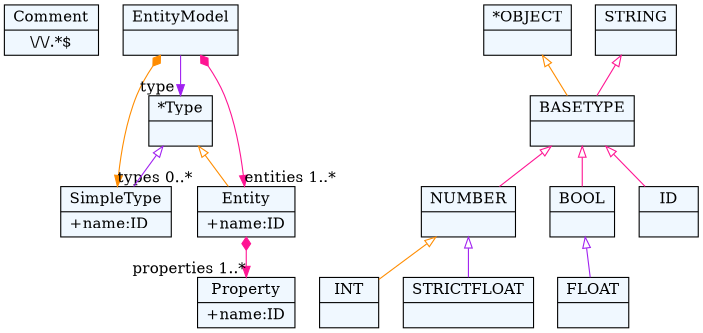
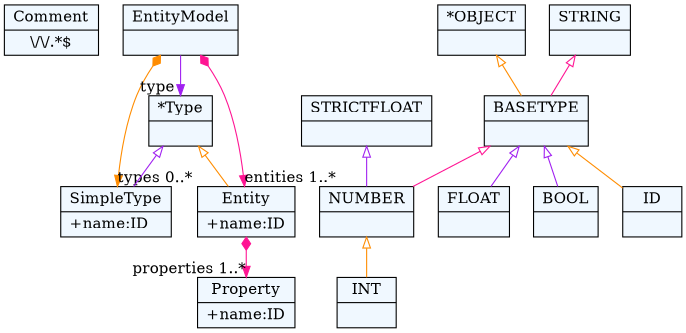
edge "ID" -> "BASETYPE": color deeppink -> darkorange
edge "BOOL" -> "BASETYPE": color deeppink -> purple
edge "STRICTFLOAT" -> "NUMBER": reversed
edge "FLOAT" -> "BOOL": now "FLOAT" -> "BASETYPE"
